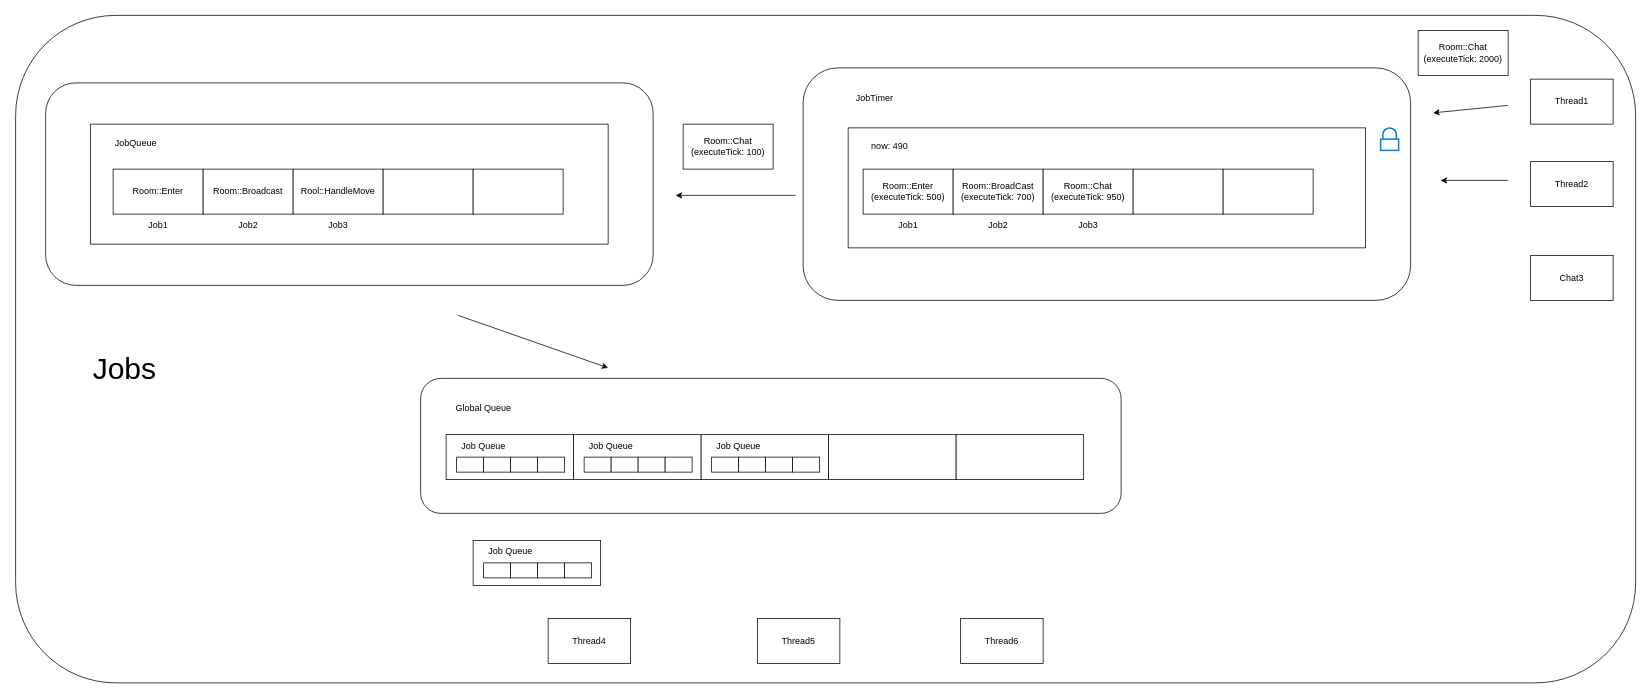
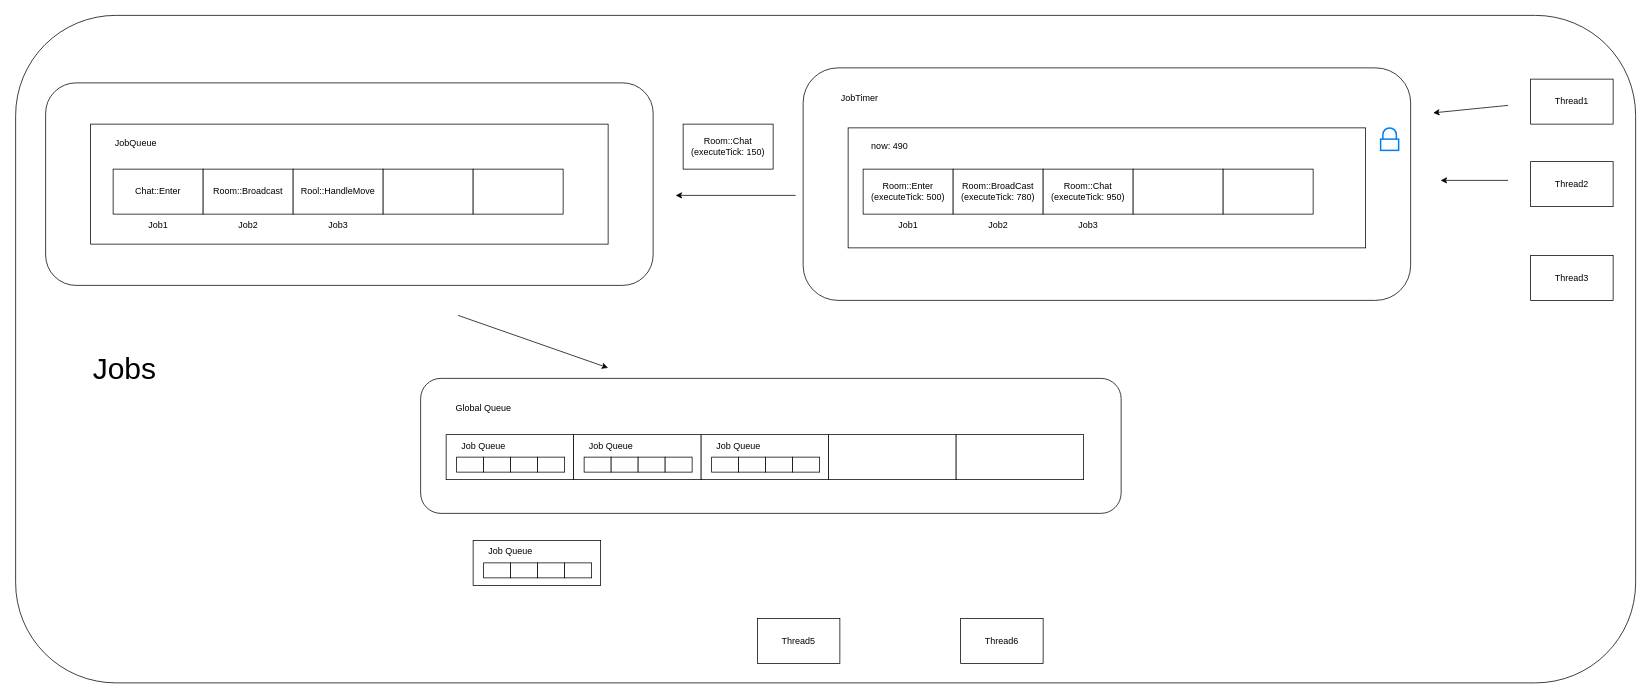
node "Room::Chat (executeTick: 2000)": removed
node "JobTimer": moved (874, 98) -> (859, 98)
node "Room::Chat (executeTick: 100)": label "Room::Chat (executeTick: 100)" -> "Room::Chat (executeTick: 150)"
node "Room::Enter": label "Room::Enter" -> "Chat::Enter"
node "Room::BroadCast (executeTick: 700)": label "Room::BroadCast (executeTick: 700)" -> "Room::BroadCast (executeTick: 780)"
node "Chat3": label "Chat3" -> "Thread3"
node "Thread4": removed
